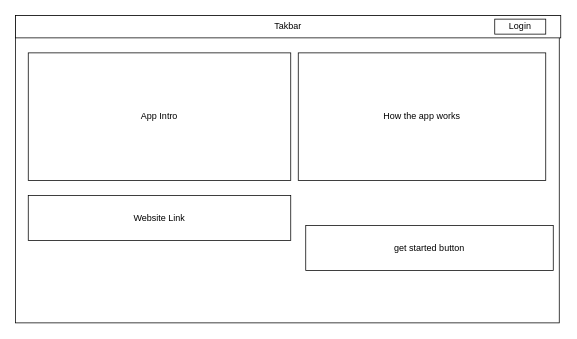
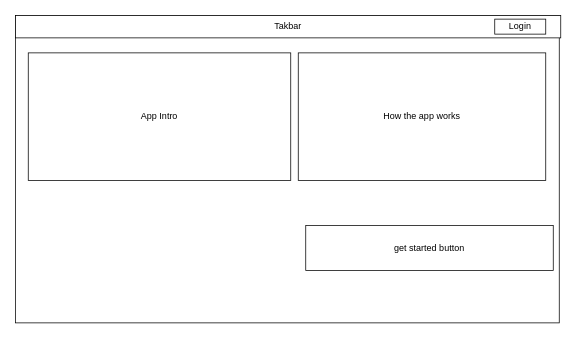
node "Website Link": removed
